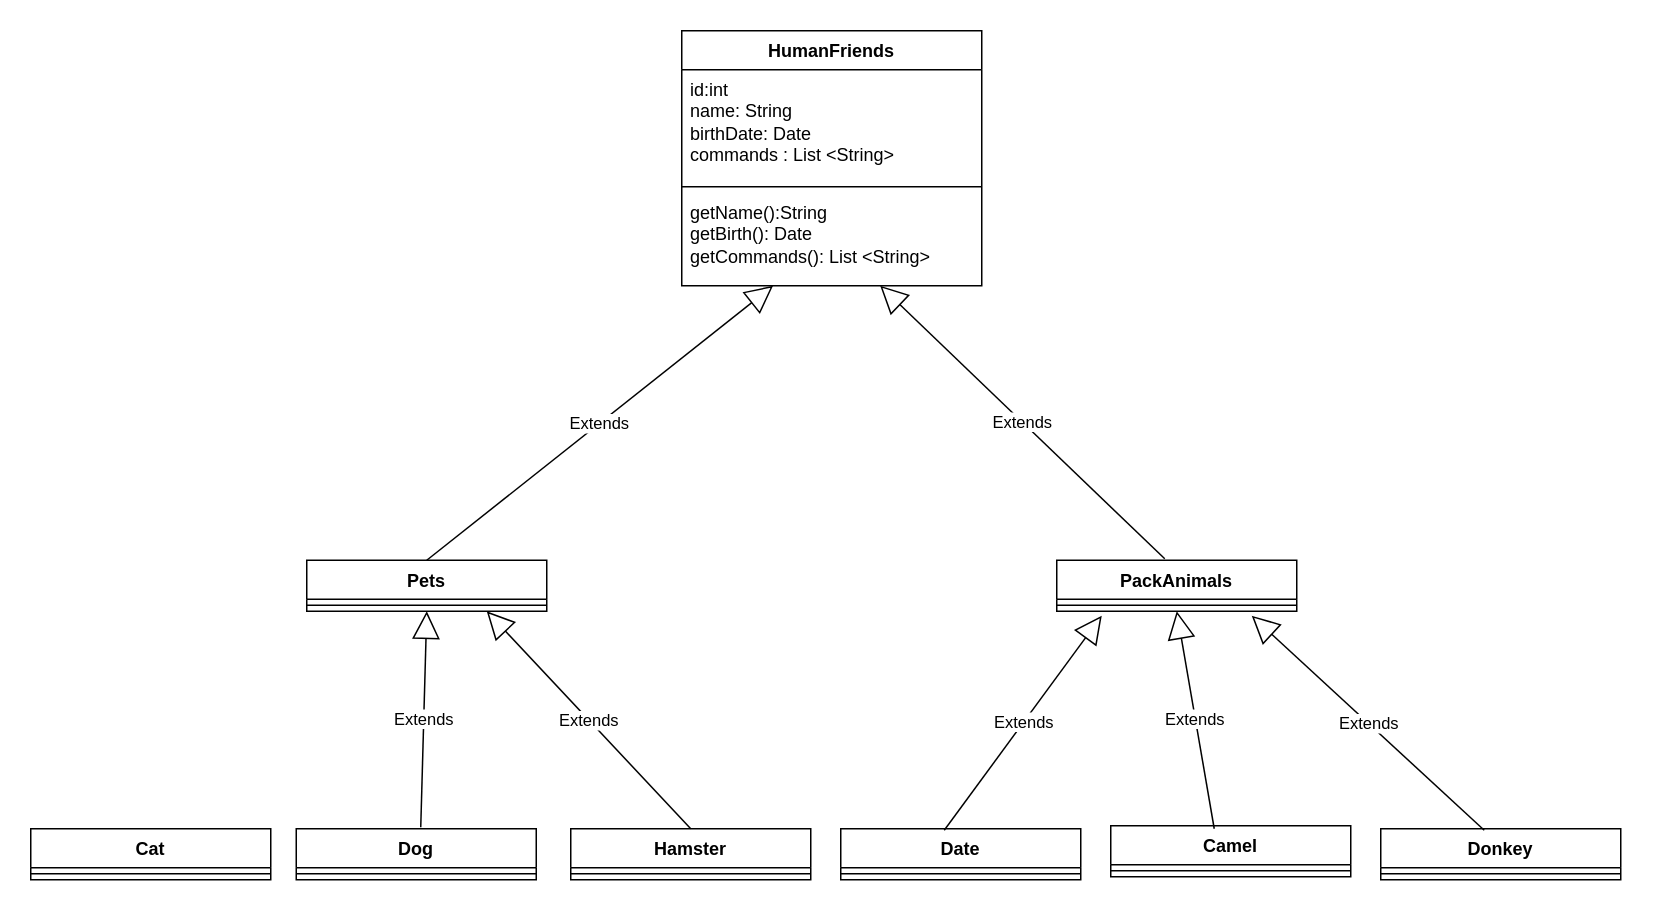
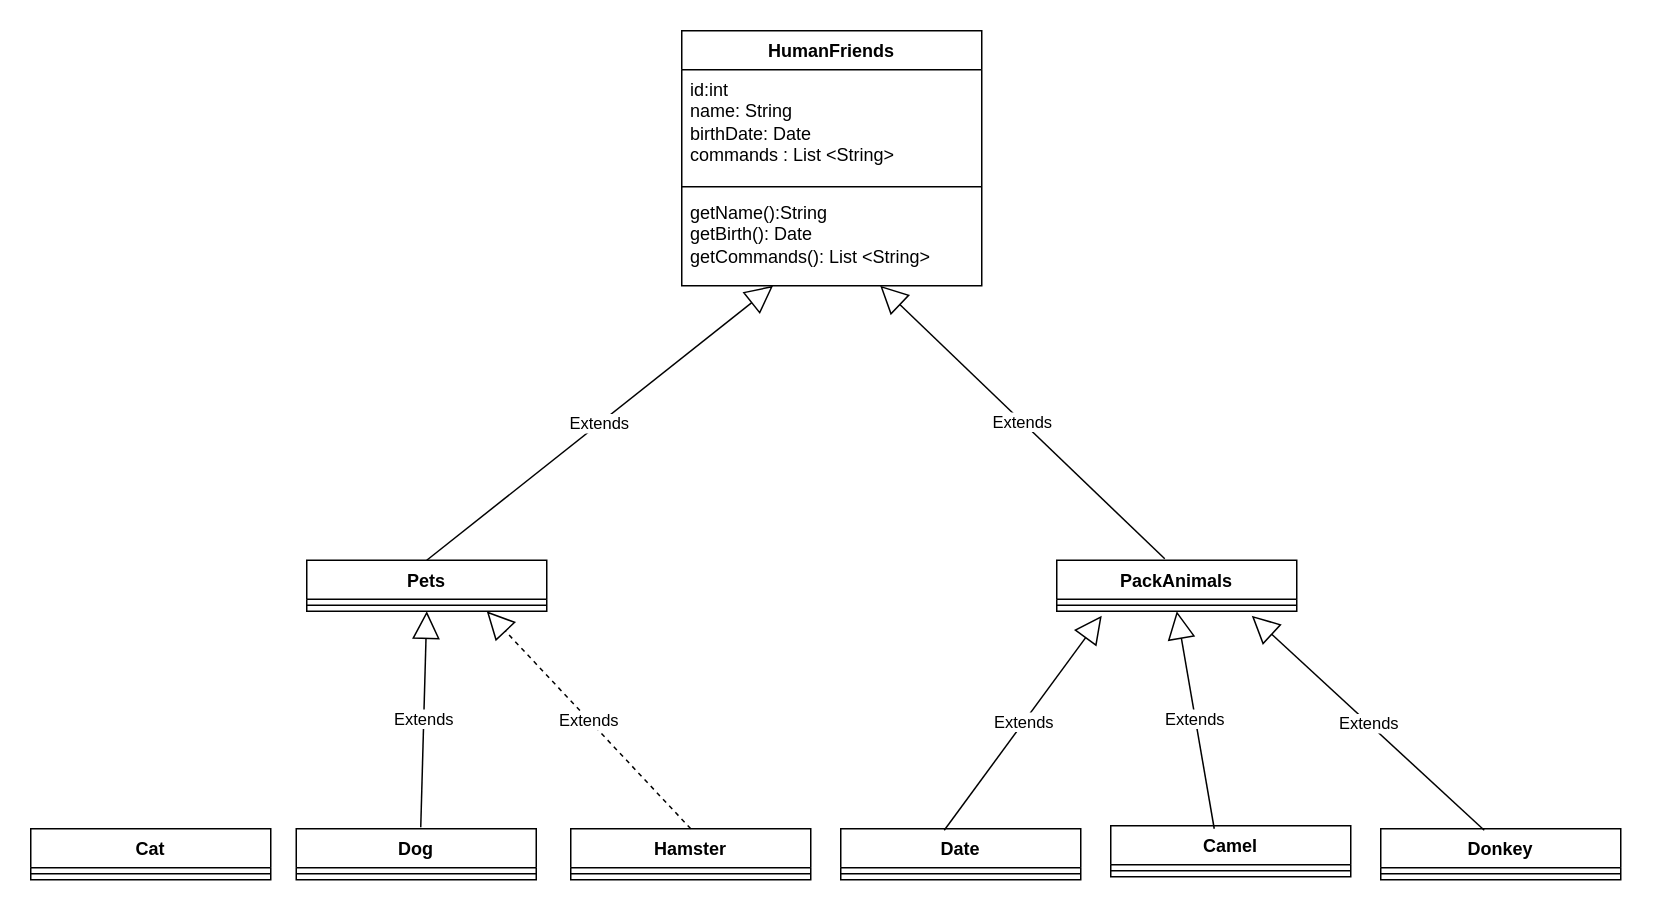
edge "Hamster" -> "Pets": style solid -> dashed
